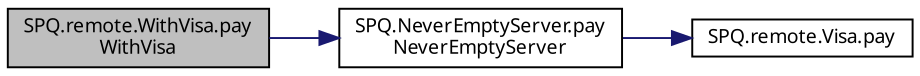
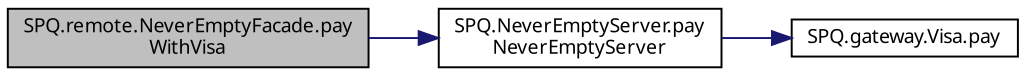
node "SPQ.remote.WithVisa.pay WithVisa": label "SPQ.remote.WithVisa.pay WithVisa" -> "SPQ.remote.NeverEmptyFacade.pay WithVisa"
node "SPQ.remote.Visa.pay": label "SPQ.remote.Visa.pay" -> "SPQ.gateway.Visa.pay"
